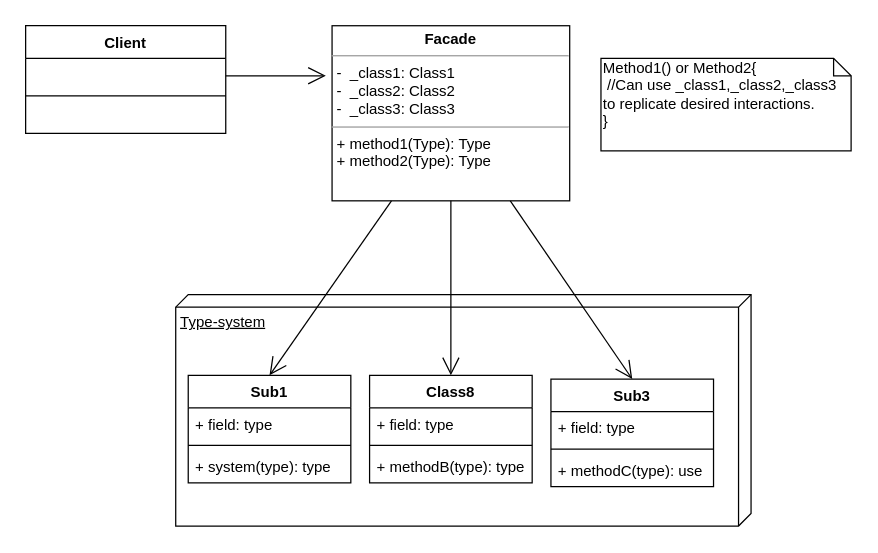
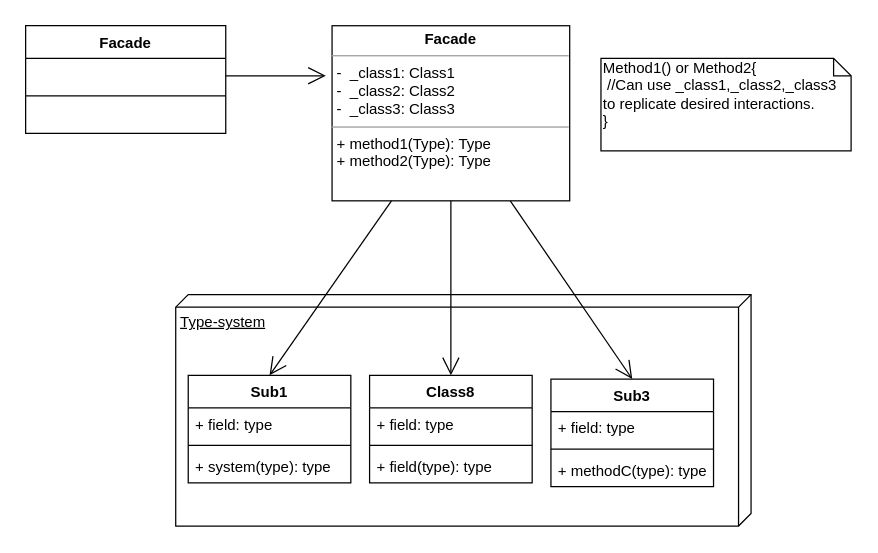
node "Client": label "Client" -> "Facade"
node "+ methodB(type): type": label "+ methodB(type): type" -> "+ field(type): type"
node "+ methodC(type): use": label "+ methodC(type): use" -> "+ methodC(type): type"
